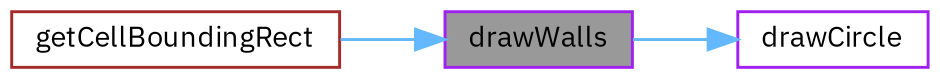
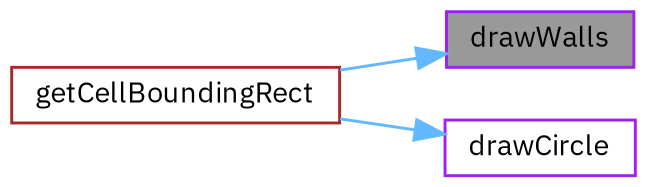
edge "drawWalls" -> "drawCircle": now "getCellBoundingRect" -> "drawCircle"
